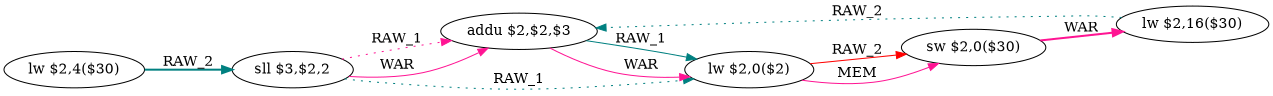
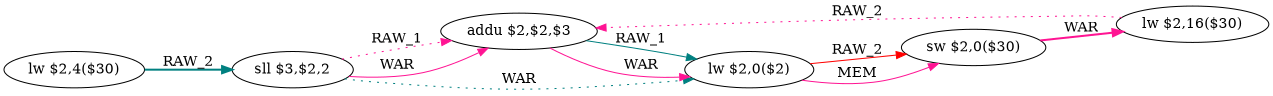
edge "lw $2,16($30)" -> "addu $2,$2,$3": color teal -> deeppink
edge "sll $3,$2,2" -> "lw $2,0($2)": label "RAW_1" -> "WAR"
